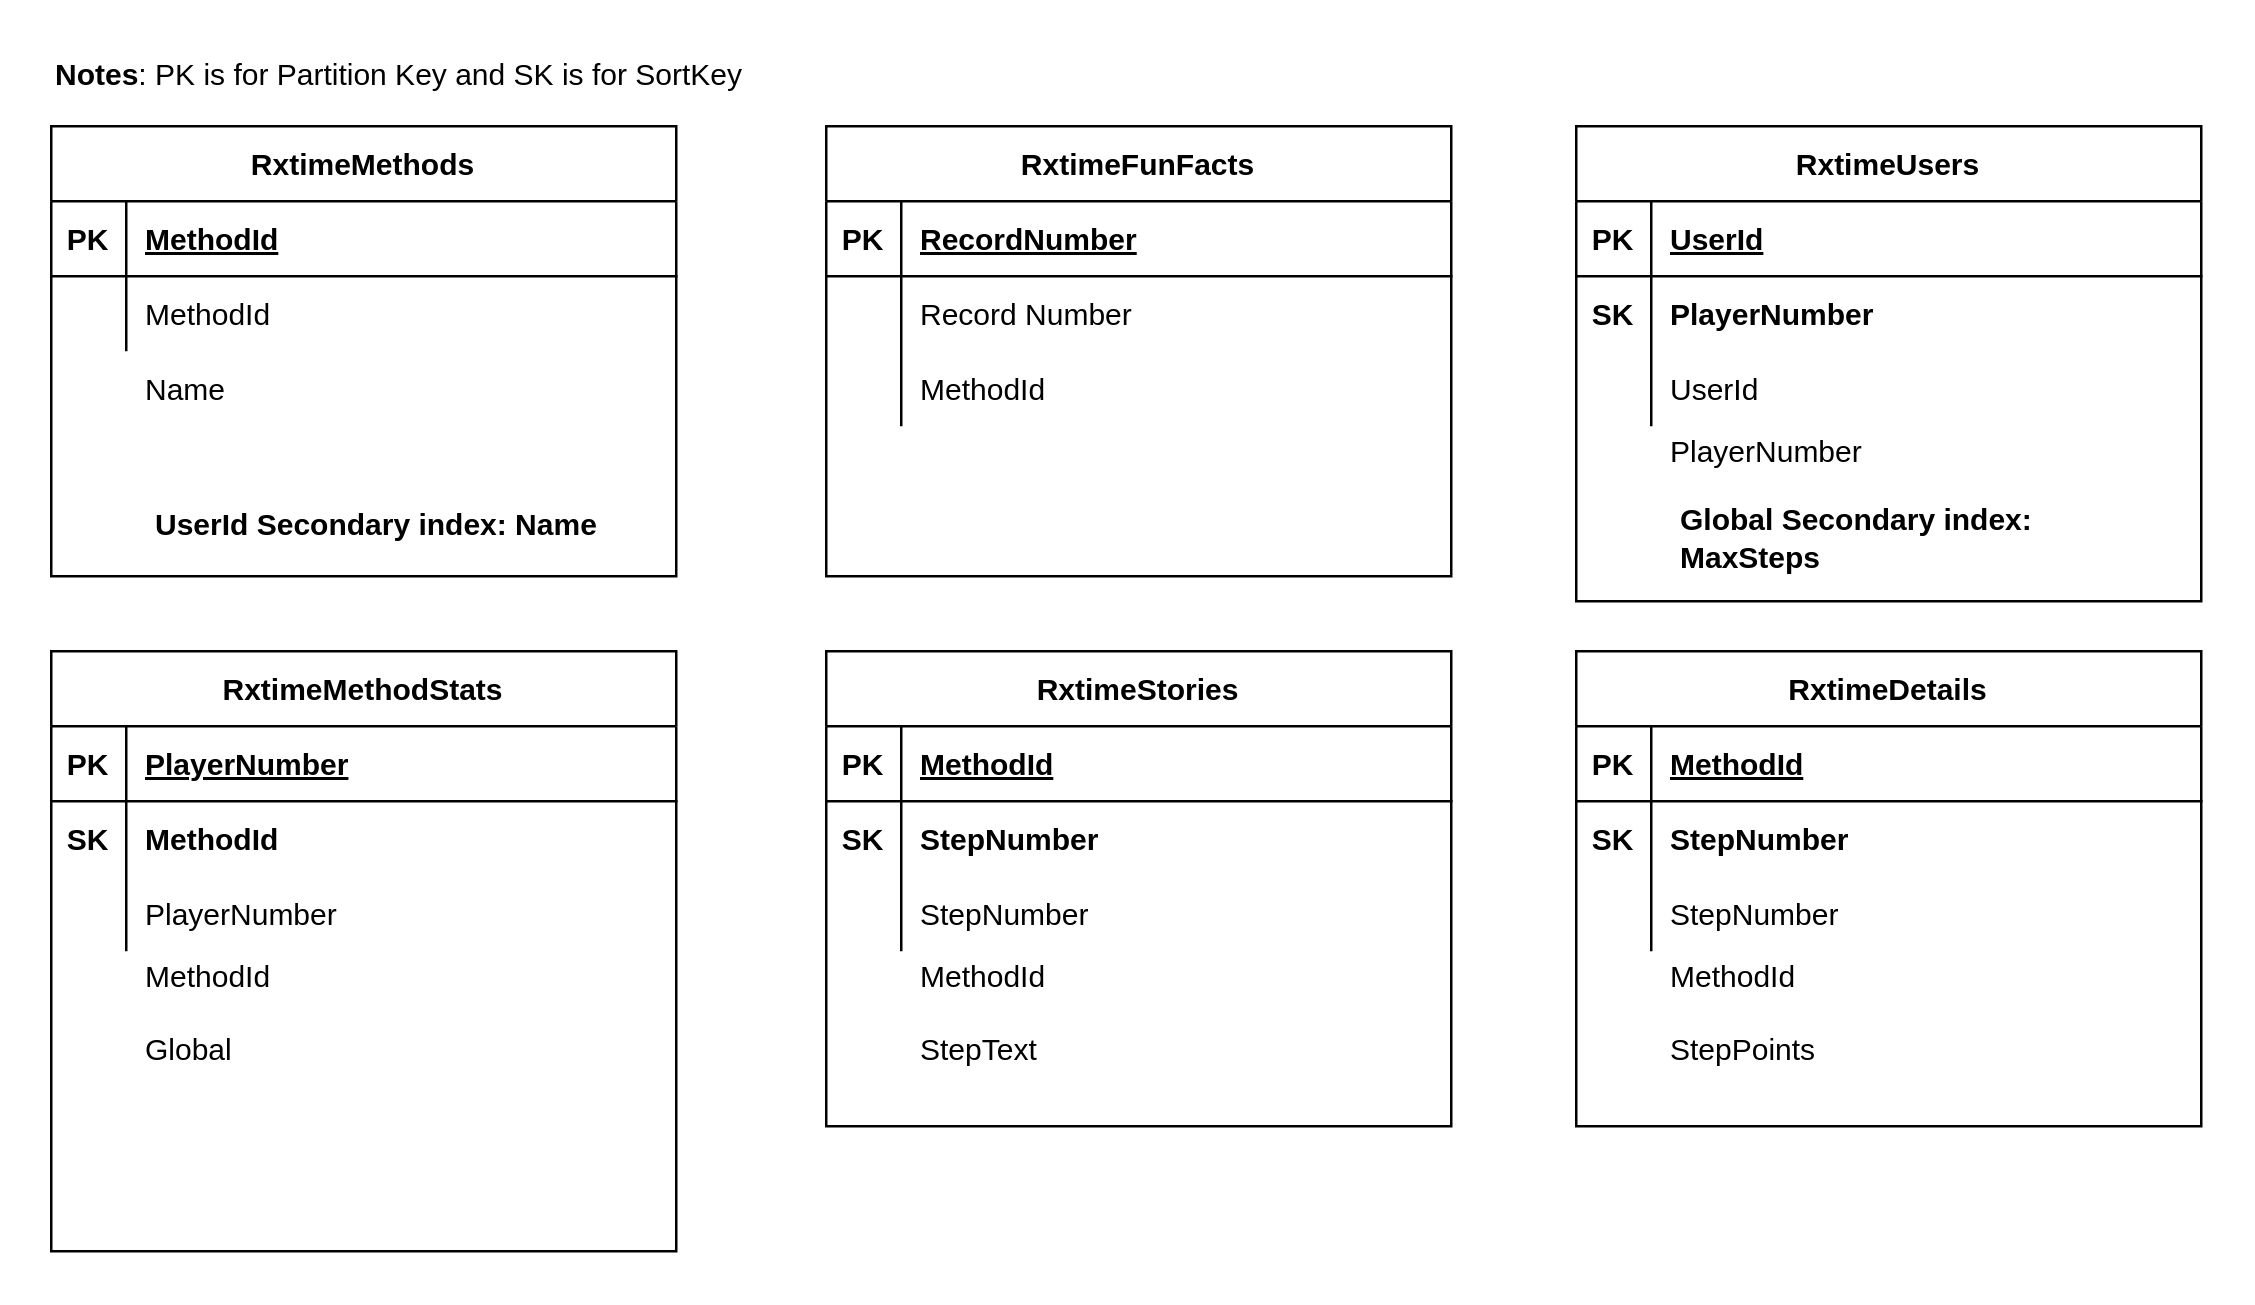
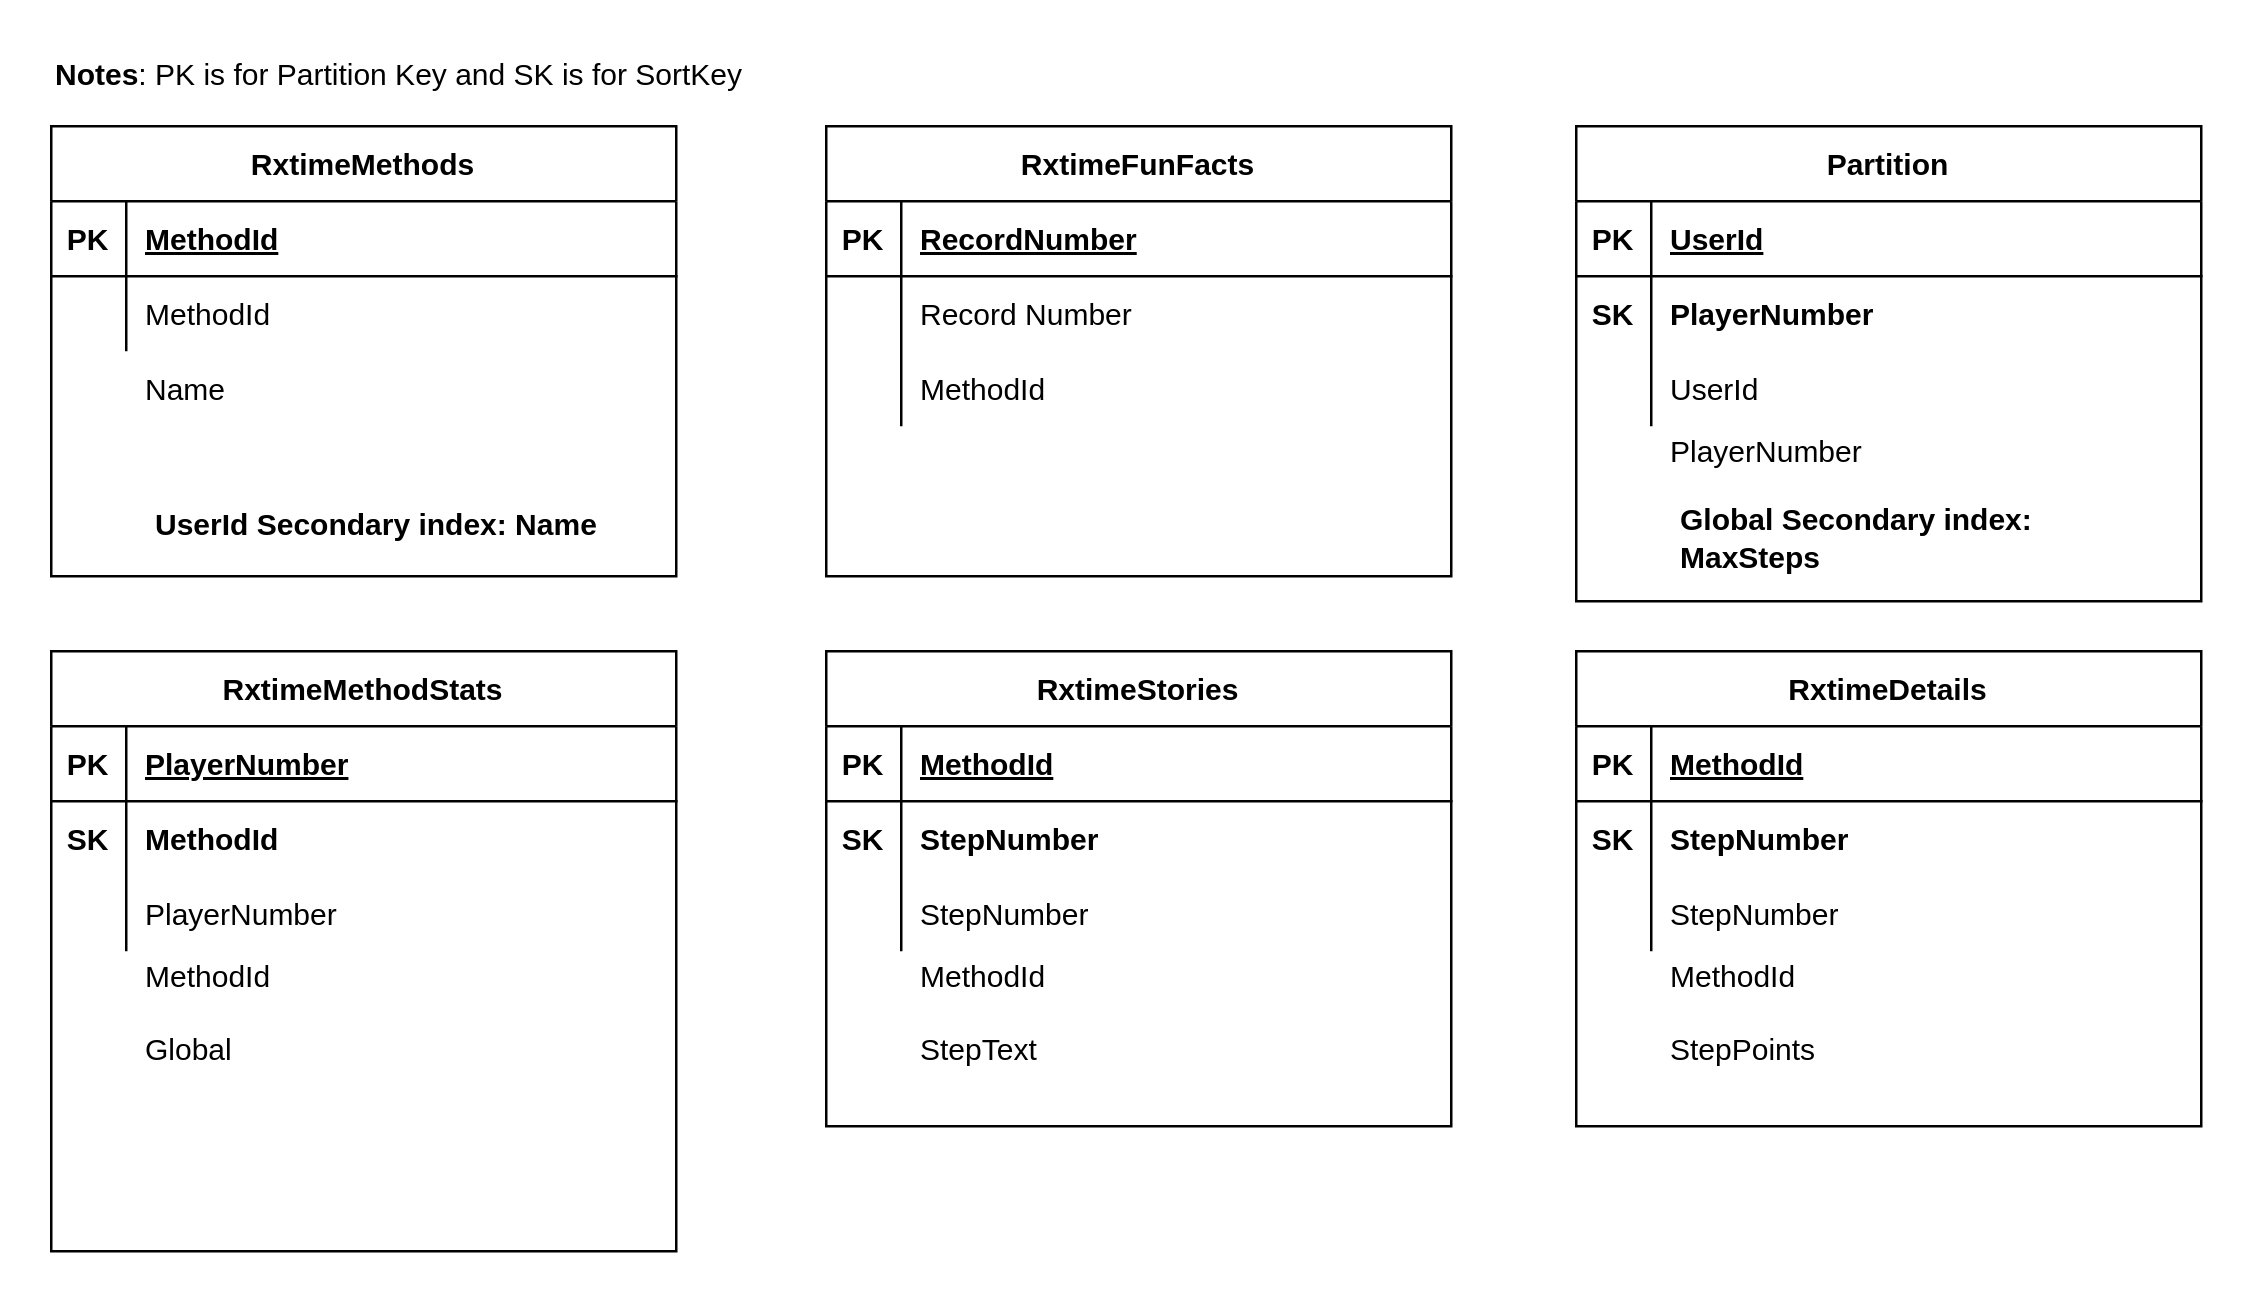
node "RxtimeUsers": label "RxtimeUsers" -> "Partition"
